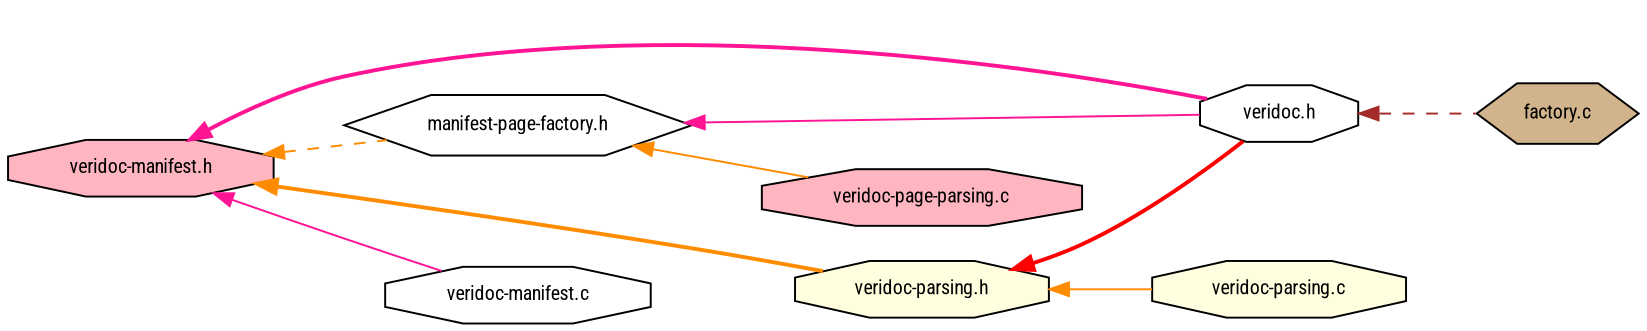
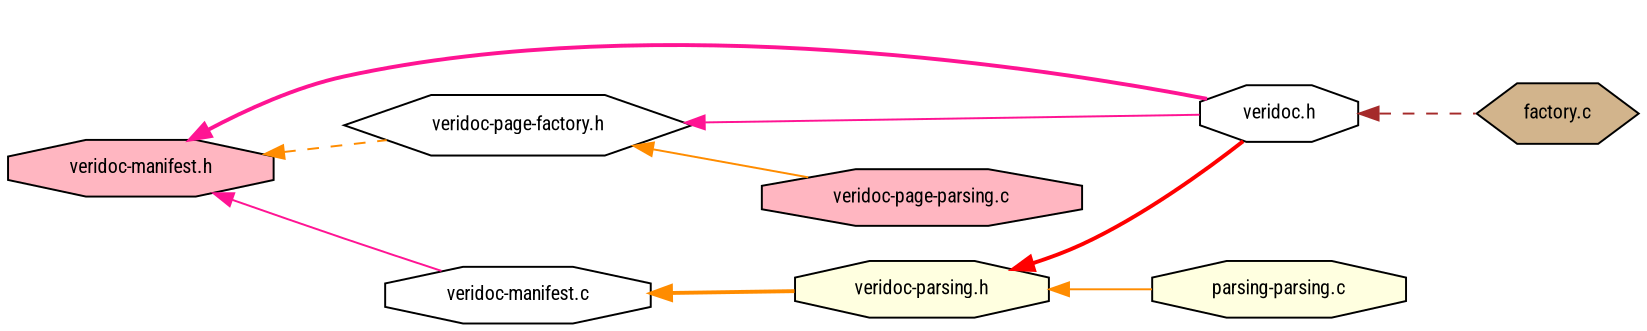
node "manifest-page-factory.h": label "manifest-page-factory.h" -> "veridoc-page-factory.h"
edge "veridoc-parsing.h" -> "veridoc-manifest.h": now "veridoc-parsing.h" -> "veridoc-manifest.c"
node "veridoc-parsing.c": label "veridoc-parsing.c" -> "parsing-parsing.c"
